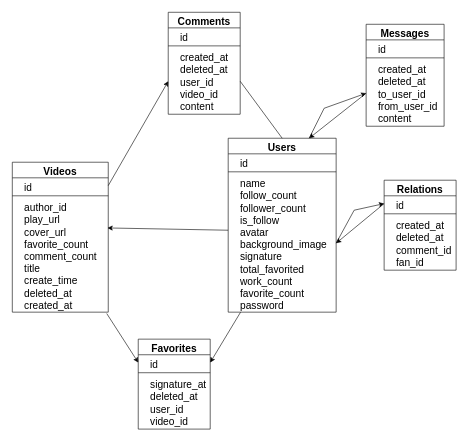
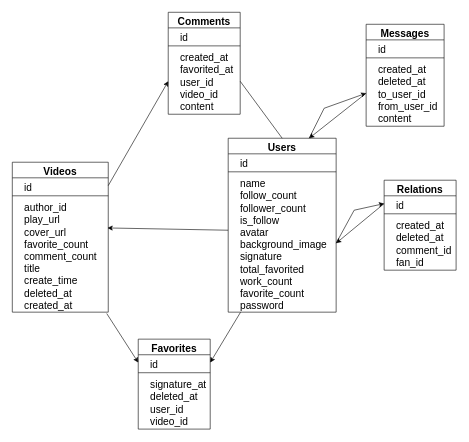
node "created_at deleted_at user_id video_id content": label "created_at deleted_at user_id video_id content" -> "created_at favorited_at user_id video_id content"
